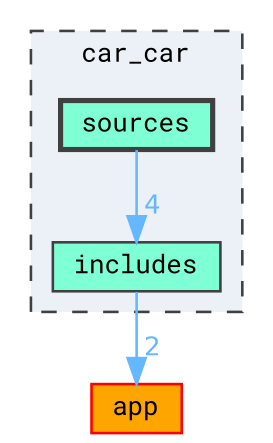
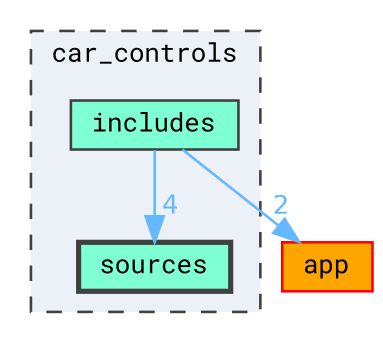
cluster "car_car": label "car_car" -> "car_controls"
edge "sources" -> "includes": reversed
